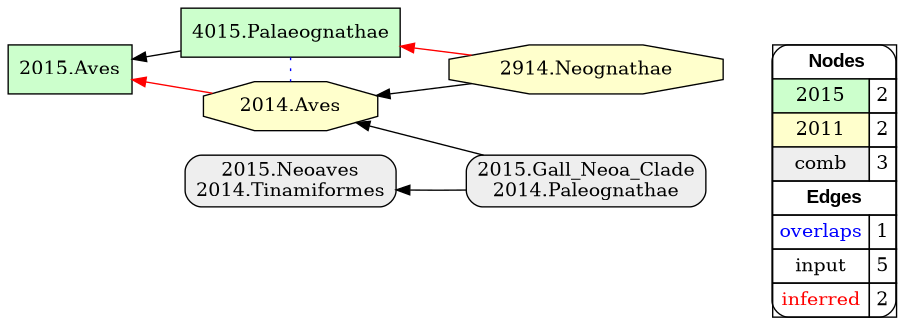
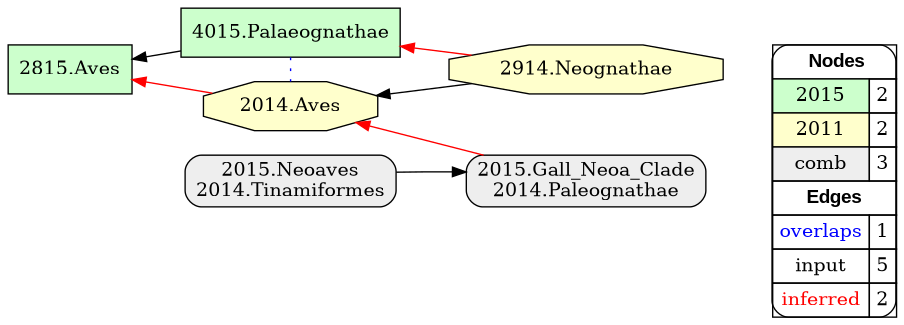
node "2015.Aves": label "2015.Aves" -> "2815.Aves"
edge "2015.Gall_Neoa_Clade 2014.Paleognathae" -> "2014.Aves": color #000000 -> #ff0000
edge "2015.Gall_Neoa_Clade 2014.Paleognathae" -> "2015.Neoaves 2014.Tinamiformes": reversed
